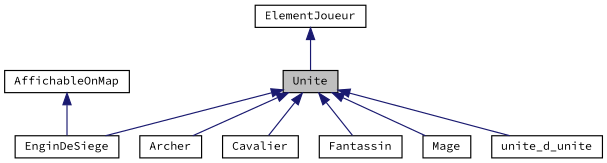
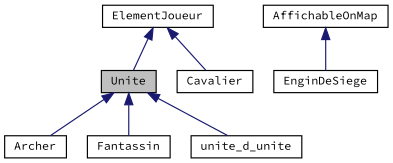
edge "EnginDeSiege" -> "Unite": removed
edge "Cavalier" -> "Unite": now "Cavalier" -> "ElementJoueur"
node "Mage": removed
